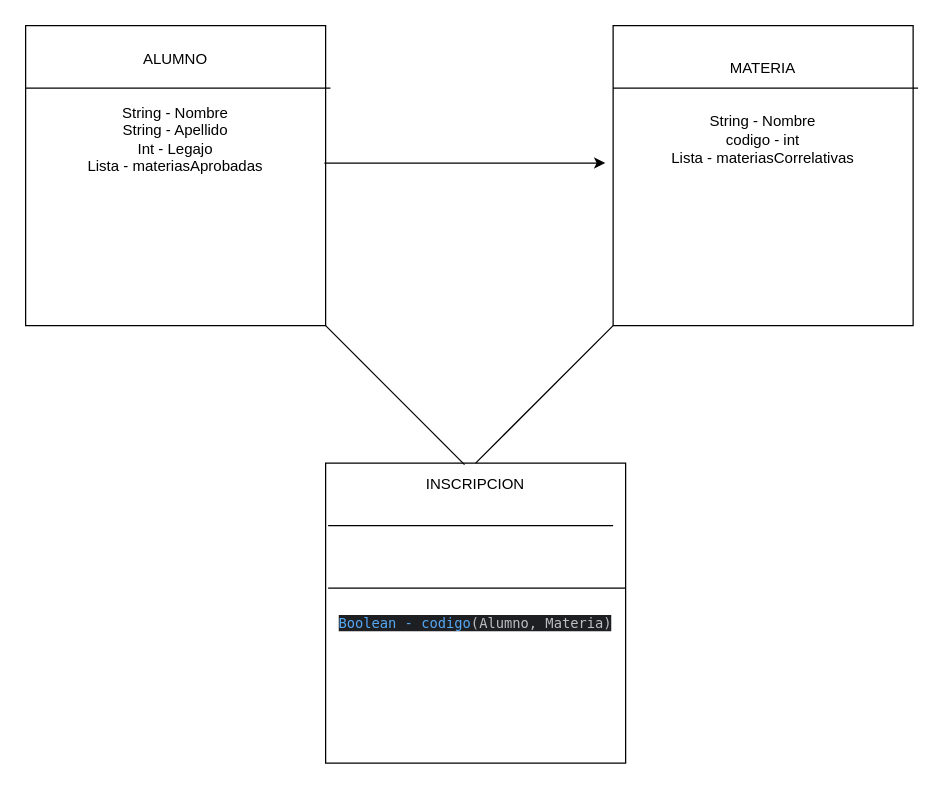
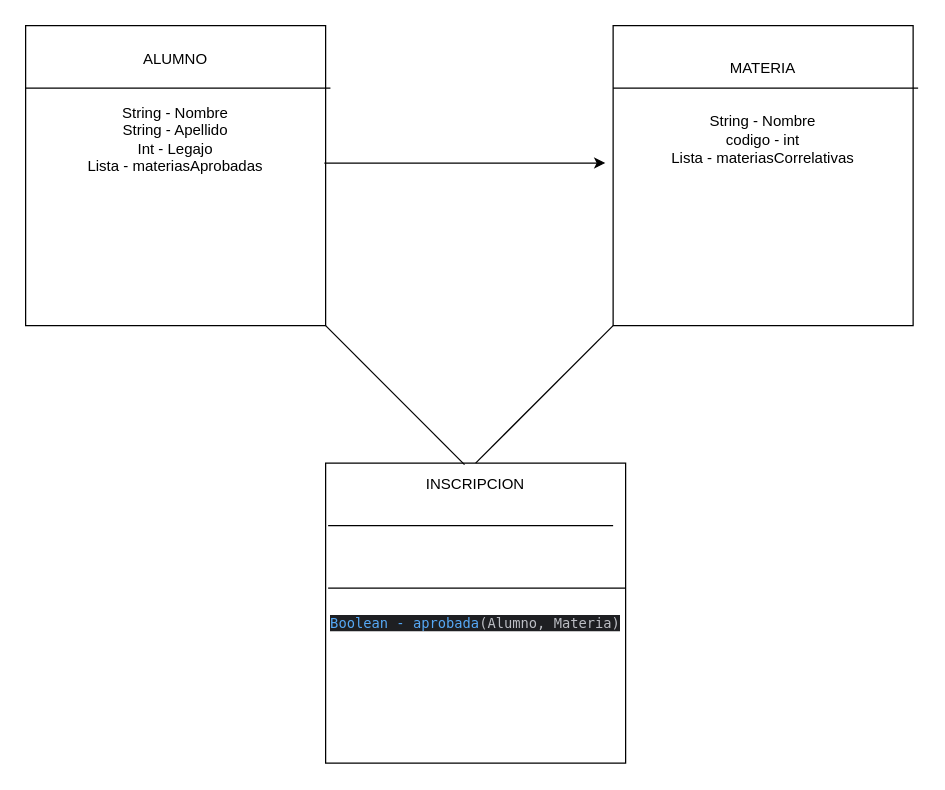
node "INSCRIPCION Boolean - codigo(Alumno, Materia)": label "INSCRIPCION Boolean - codigo(Alumno, Materia)" -> "INSCRIPCION Boolean - aprobada(Alumno, Materia)"
